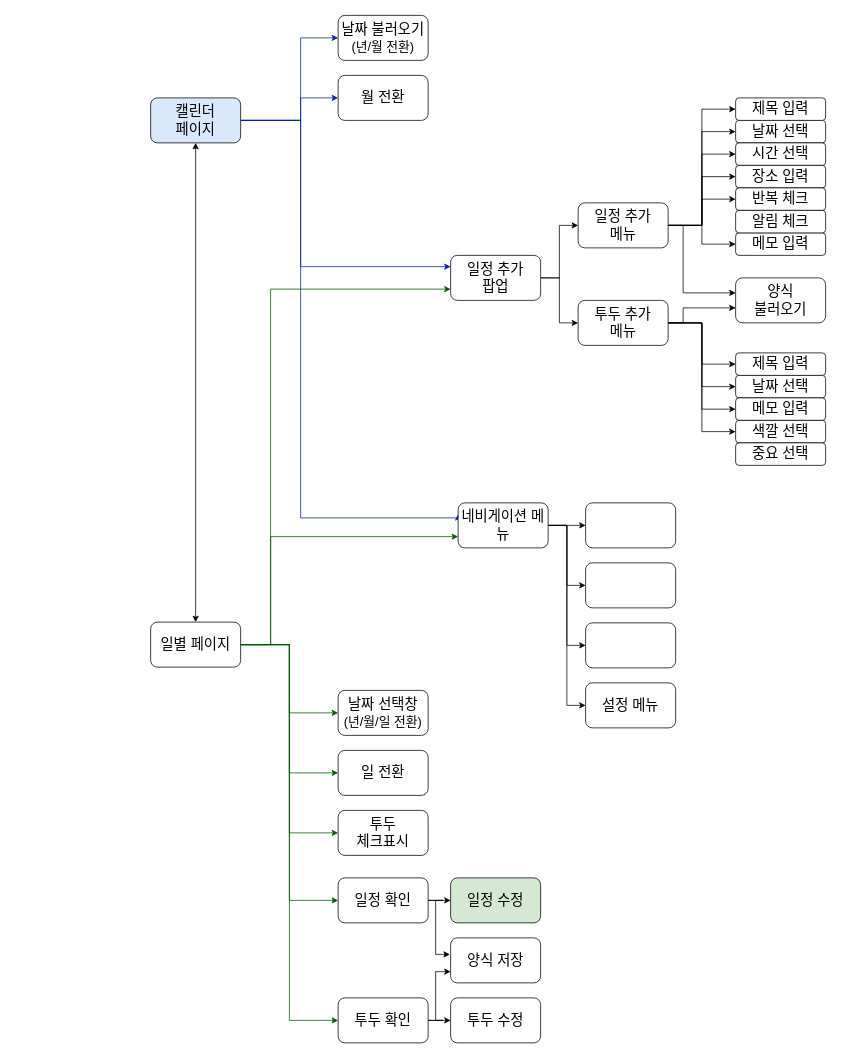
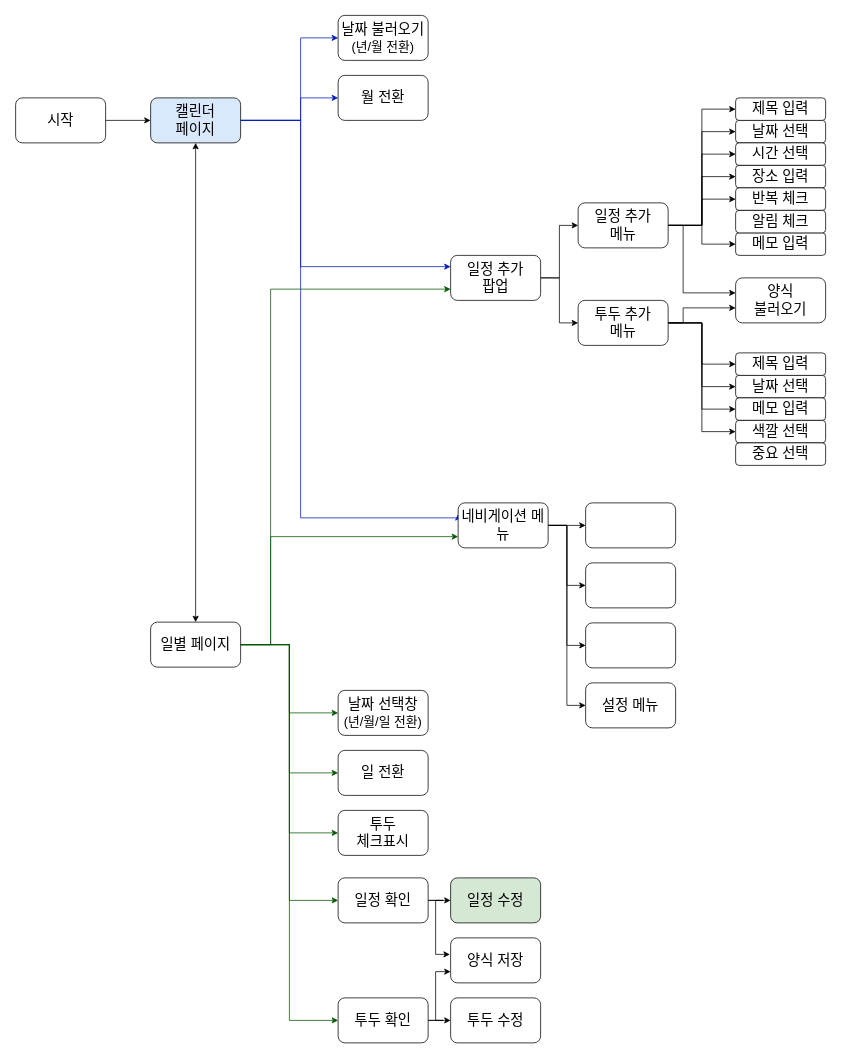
node "시작": added
edge "시작" -> "캘린더 페이지": added
